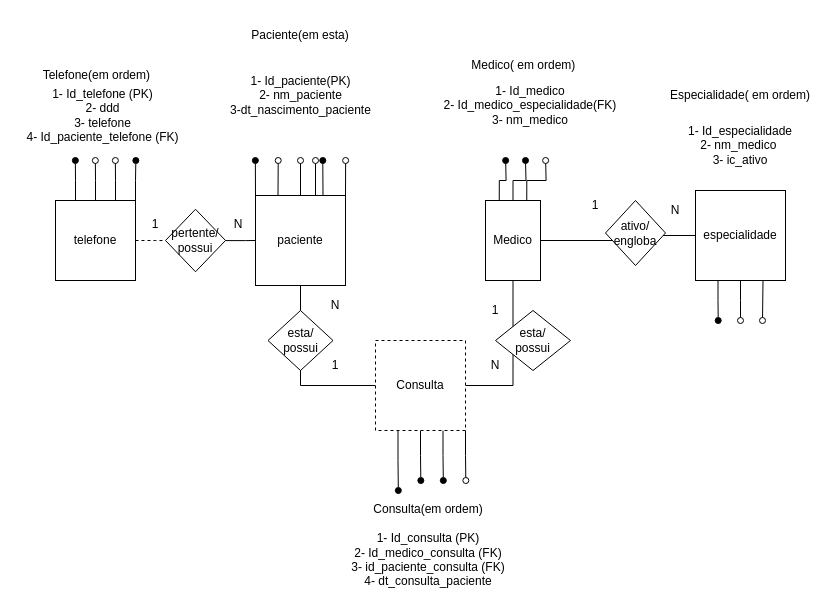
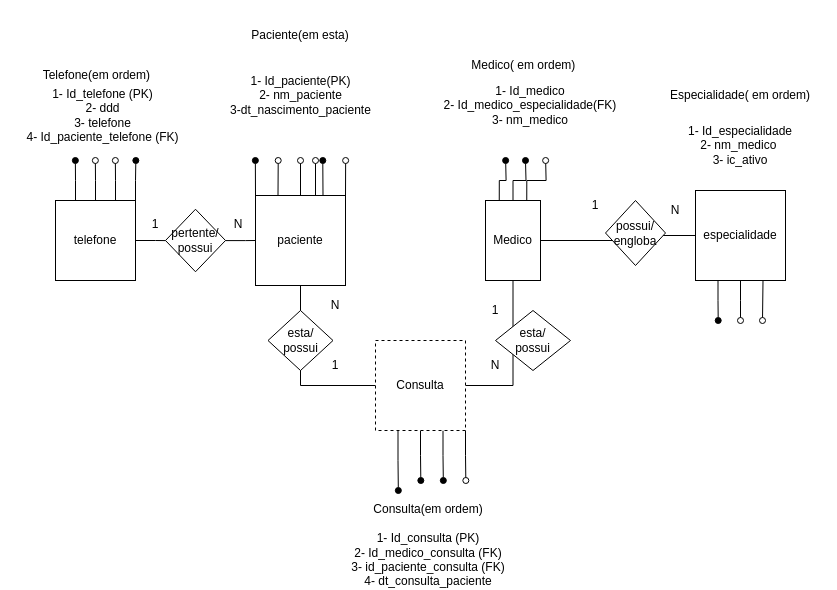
node "ativo/ engloba": label "ativo/ engloba" -> "possui/ engloba"
edge "telefone" -- "pertente/ possui": style dashed -> solid
